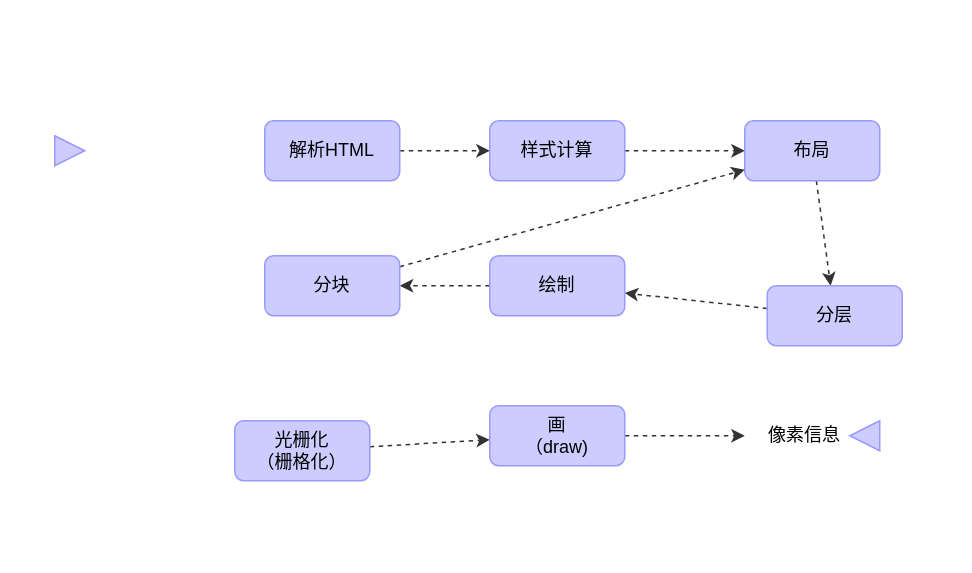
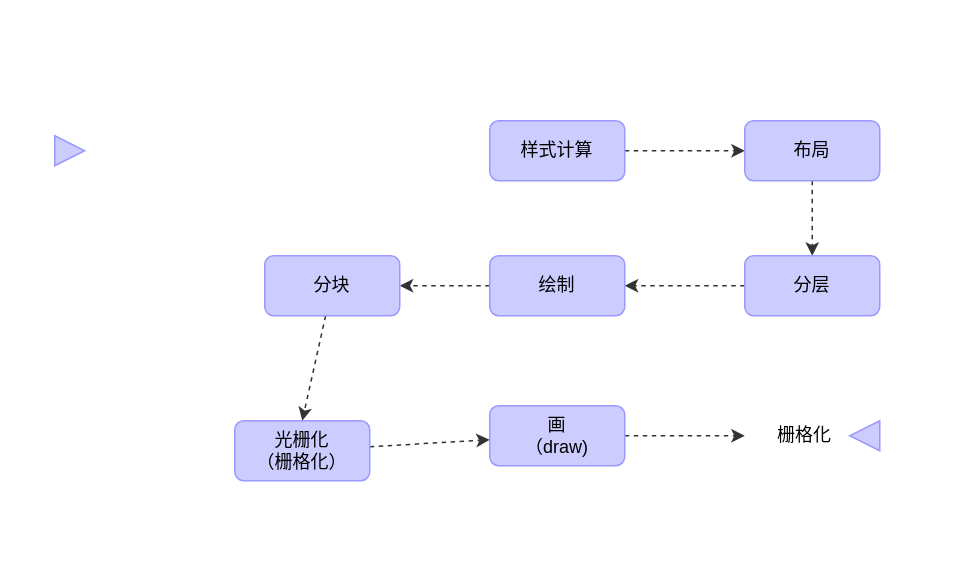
node "解析HTML": removed
edge "解析HTML" -> "样式计算": removed
edge "分块" -> "布局": now "分块" -> "光栅化 （栅格化）"
node "分层": moved (835, 316) -> (812, 286)
node "像素信息": label "像素信息" -> "栅格化"
